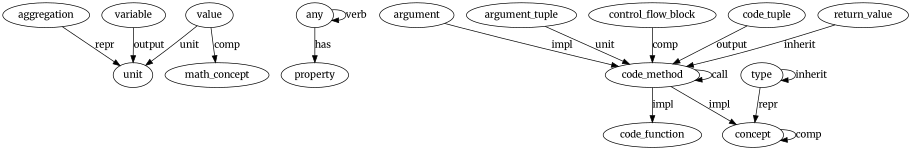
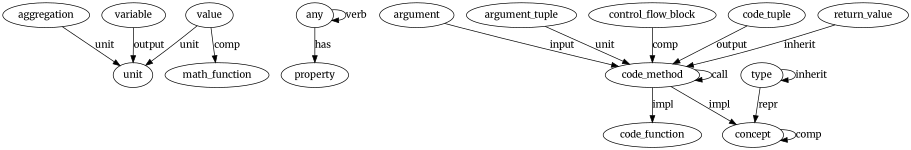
edge "aggregation" -> "unit": label "repr" -> "unit"
edge "argument" -> "code_method": label "impl" -> "input"
node "math_concept": label "math_concept" -> "math_function"
